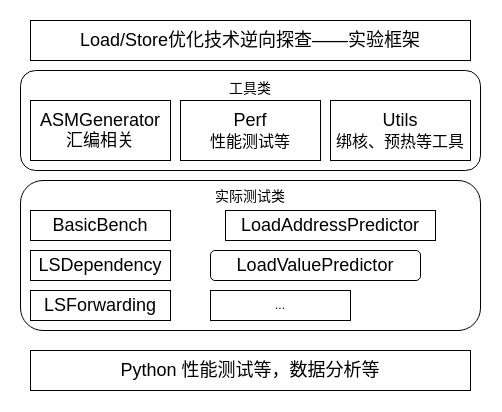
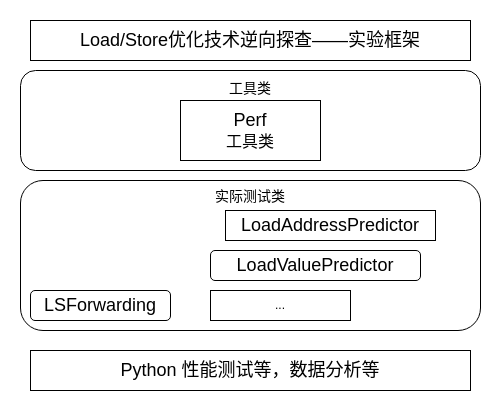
node "ASMGenerator 汇编相关": removed
node "Perf 性能测试等": label "Perf 性能测试等" -> "Perf 工具类"
node "Utils 绑核、预热等工具": removed
node "BasicBench": removed
node "LSDependency": removed
node "LSForwarding": shape rectangle -> rounded rectangle
